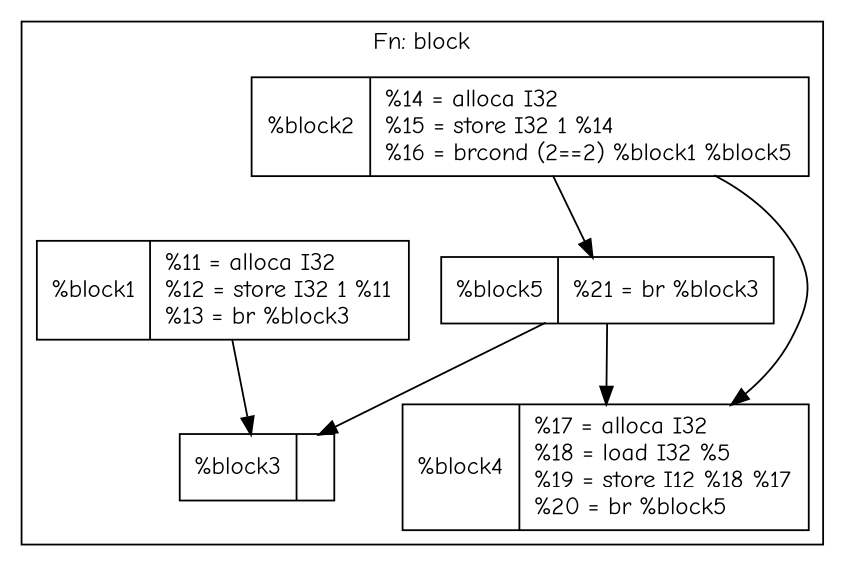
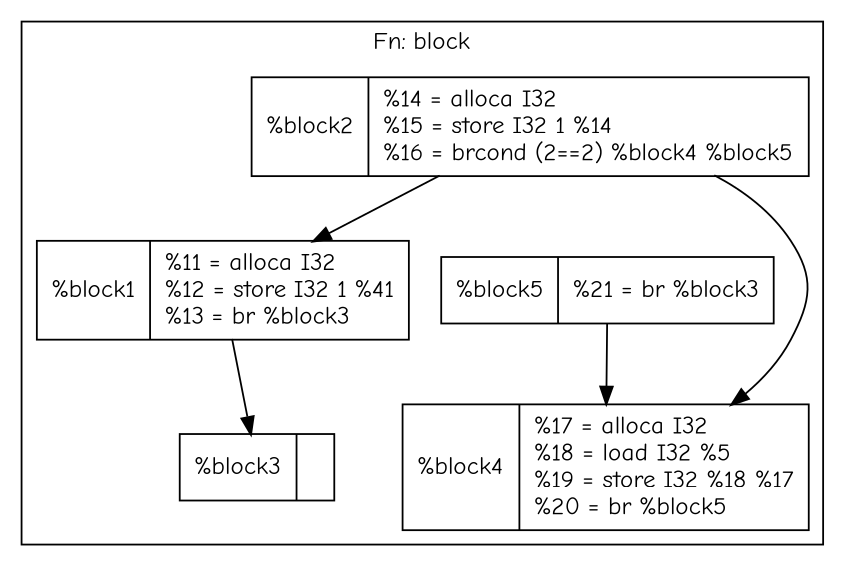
node "%block2": text "%16 = brcond (2==2) %block1 %block5" -> "%16 = brcond (2==2) %block4 %block5"
edge "%block2" -> "%block5": now "%block2" -> "%block1"
node "%block1": text "%12 = store I32 1 %11" -> "%12 = store I32 1 %41"
edge "%block5" -> "%block3": removed
node "%block4": text "%19 = store I12 %18 %17" -> "%19 = store I32 %18 %17"
